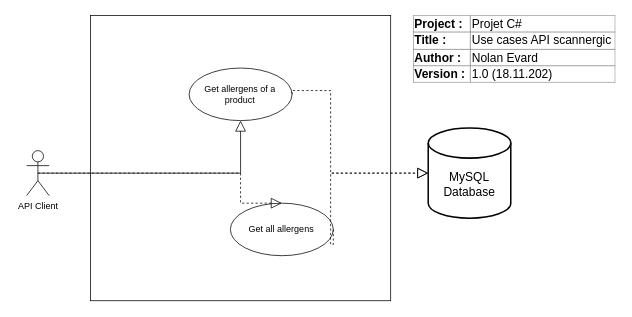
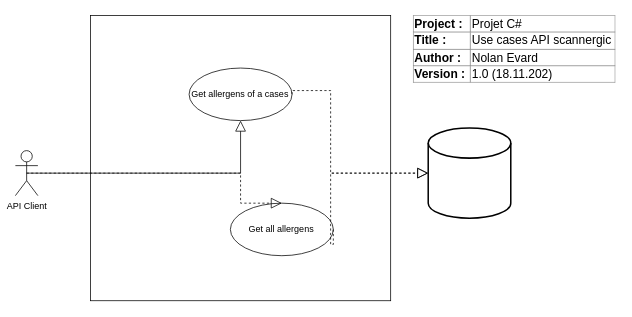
node "Get allergens of a product": label "Get allergens of a product" -> "Get allergens of a cases"
node "API Client": moved (38, 173) -> (27, 173)
node "MySQL Database": removed
